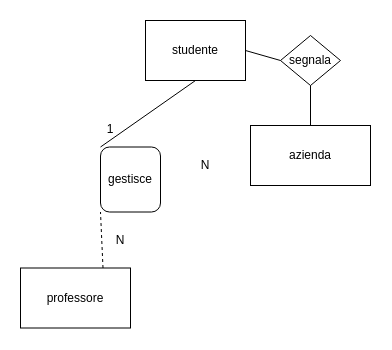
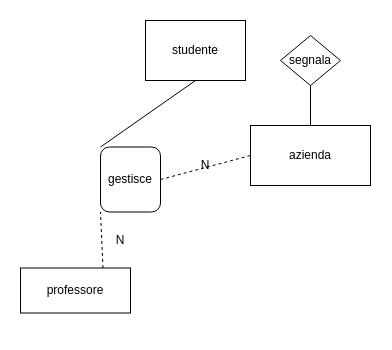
edge "studente" -- "segnala": removed
node "1": removed
edge "azienda" -- "gestisce": added
node "professore": size 110x60 -> 110x45
